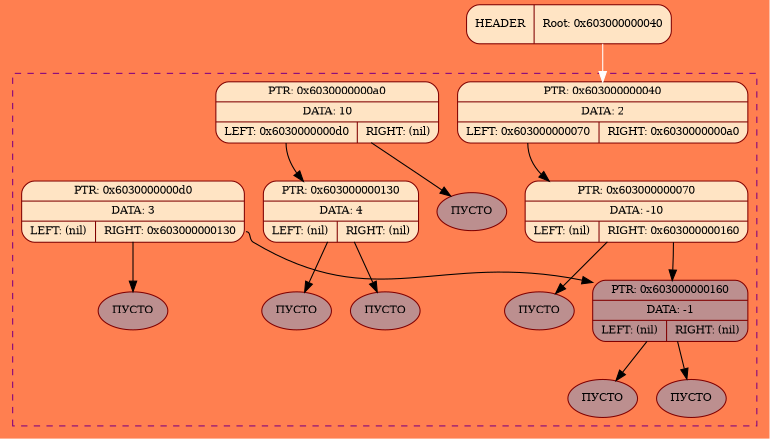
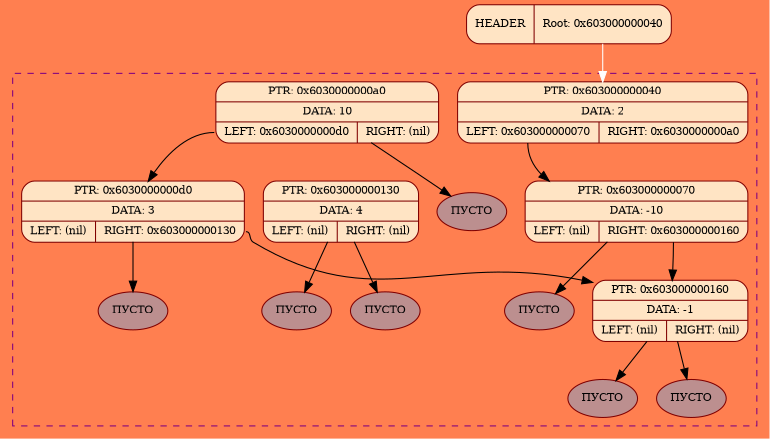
edge "PTR: 0x6030000000a0" -> "PTR: 0x603000000130": now "PTR: 0x6030000000a0" -> "PTR: 0x6030000000d0"
node "PTR: 0x603000000160": fillcolor #bc8f8f -> #ffe4c4
